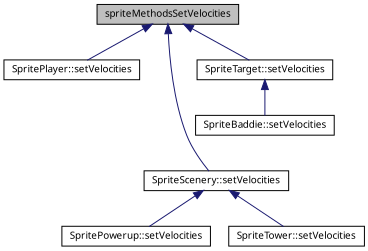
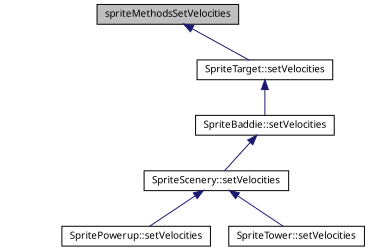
node "SpritePlayer::setVelocities": removed
edge "SpriteScenery::setVelocities" -> "spriteMethodsSetVelocities": now "SpriteScenery::setVelocities" -> "SpriteBaddie::setVelocities"
